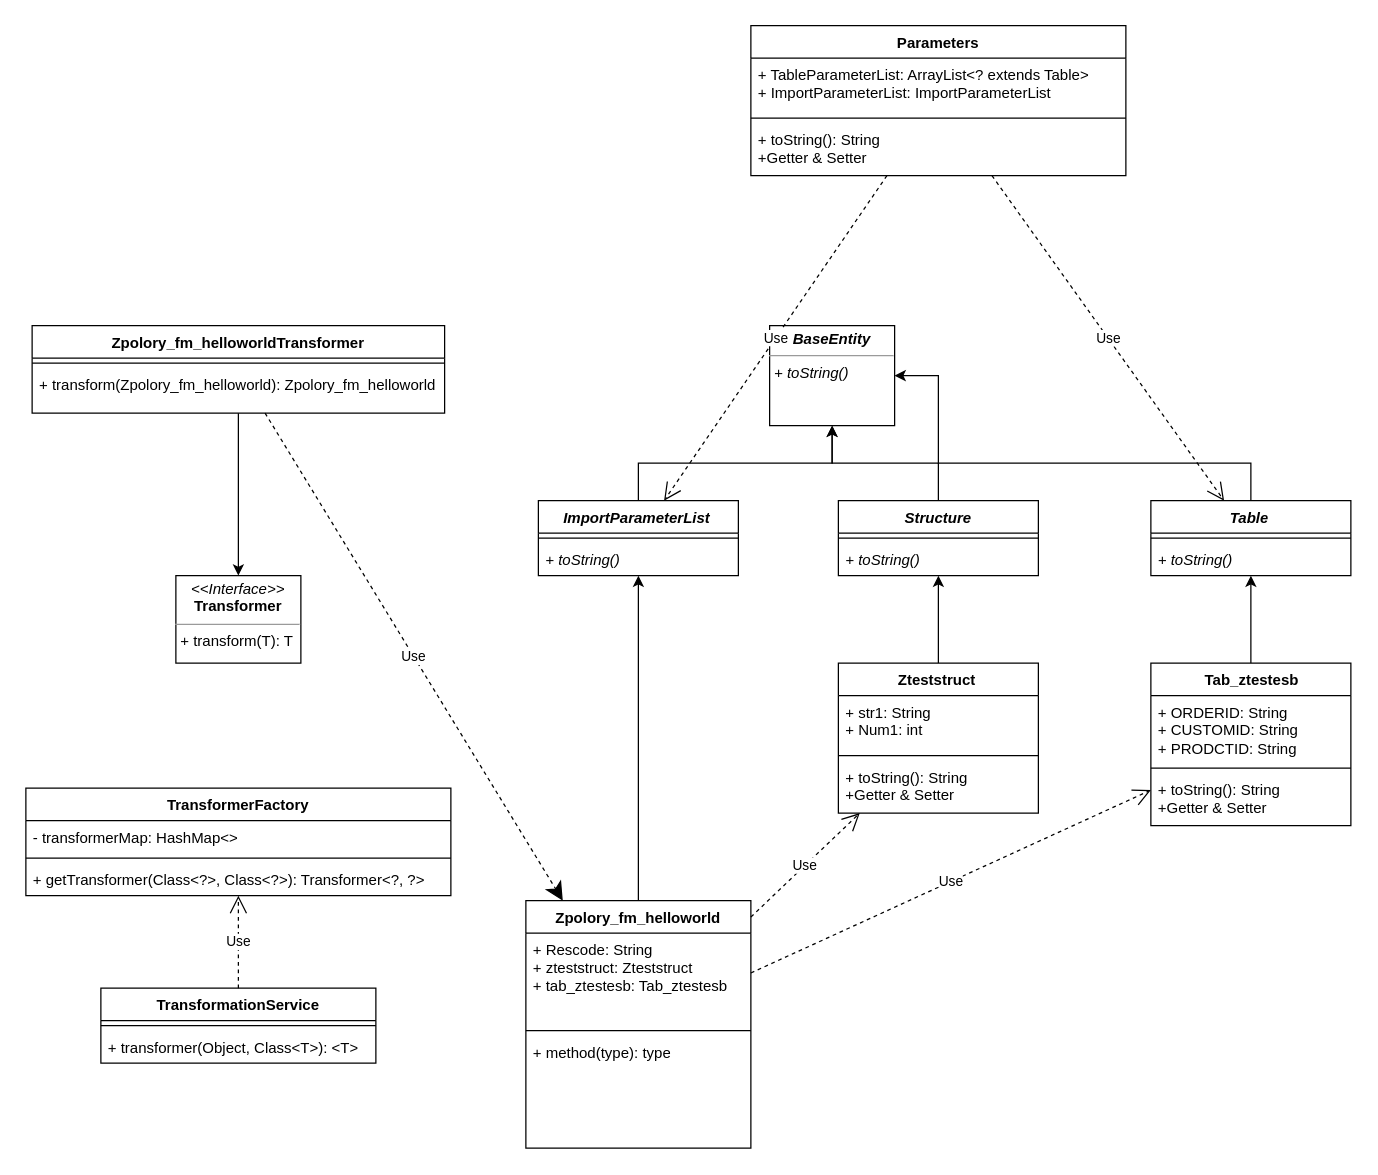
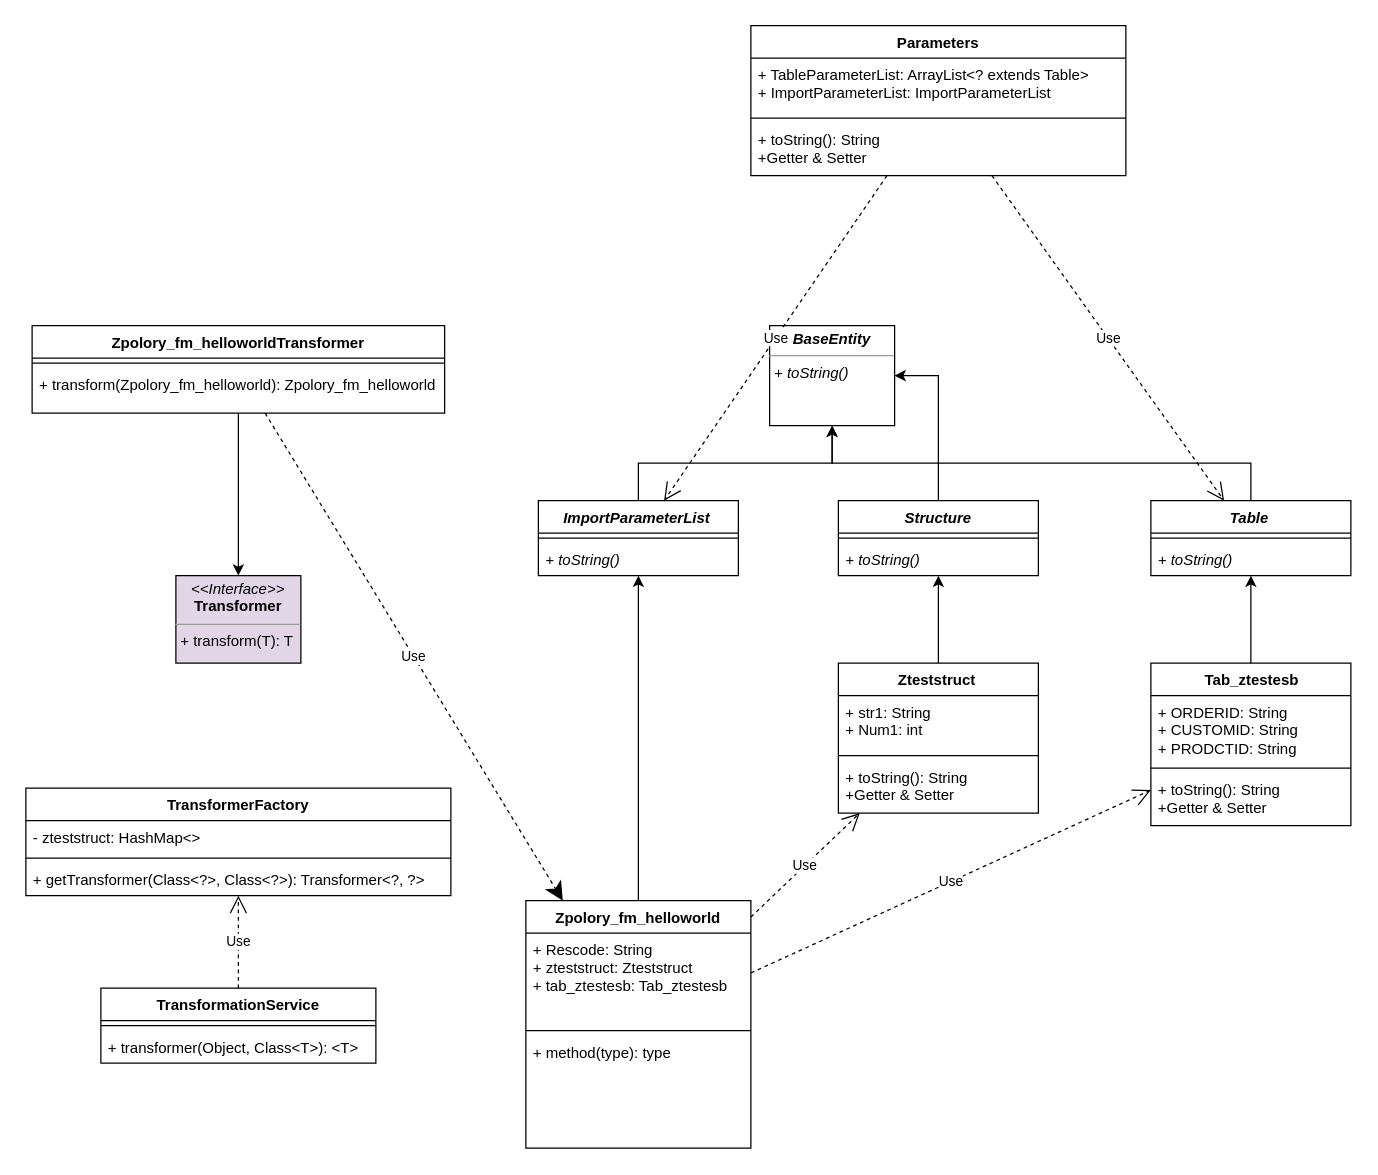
node "<<Interface>> Transformer + transform(T): T": fillcolor #ffffff -> #e1d5e7
node "- transformerMap: HashMap<>": label "- transformerMap: HashMap<>" -> "- zteststruct: HashMap<>"
